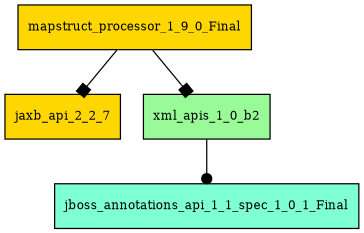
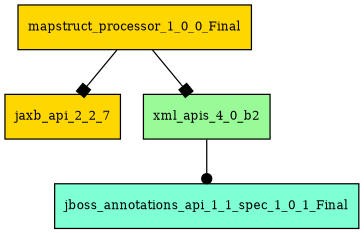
node "mapstruct_processor_1_9_0_Final": label "mapstruct_processor_1_9_0_Final" -> "mapstruct_processor_1_0_0_Final"
node "xml_apis_1_0_b2": label "xml_apis_1_0_b2" -> "xml_apis_4_0_b2"
